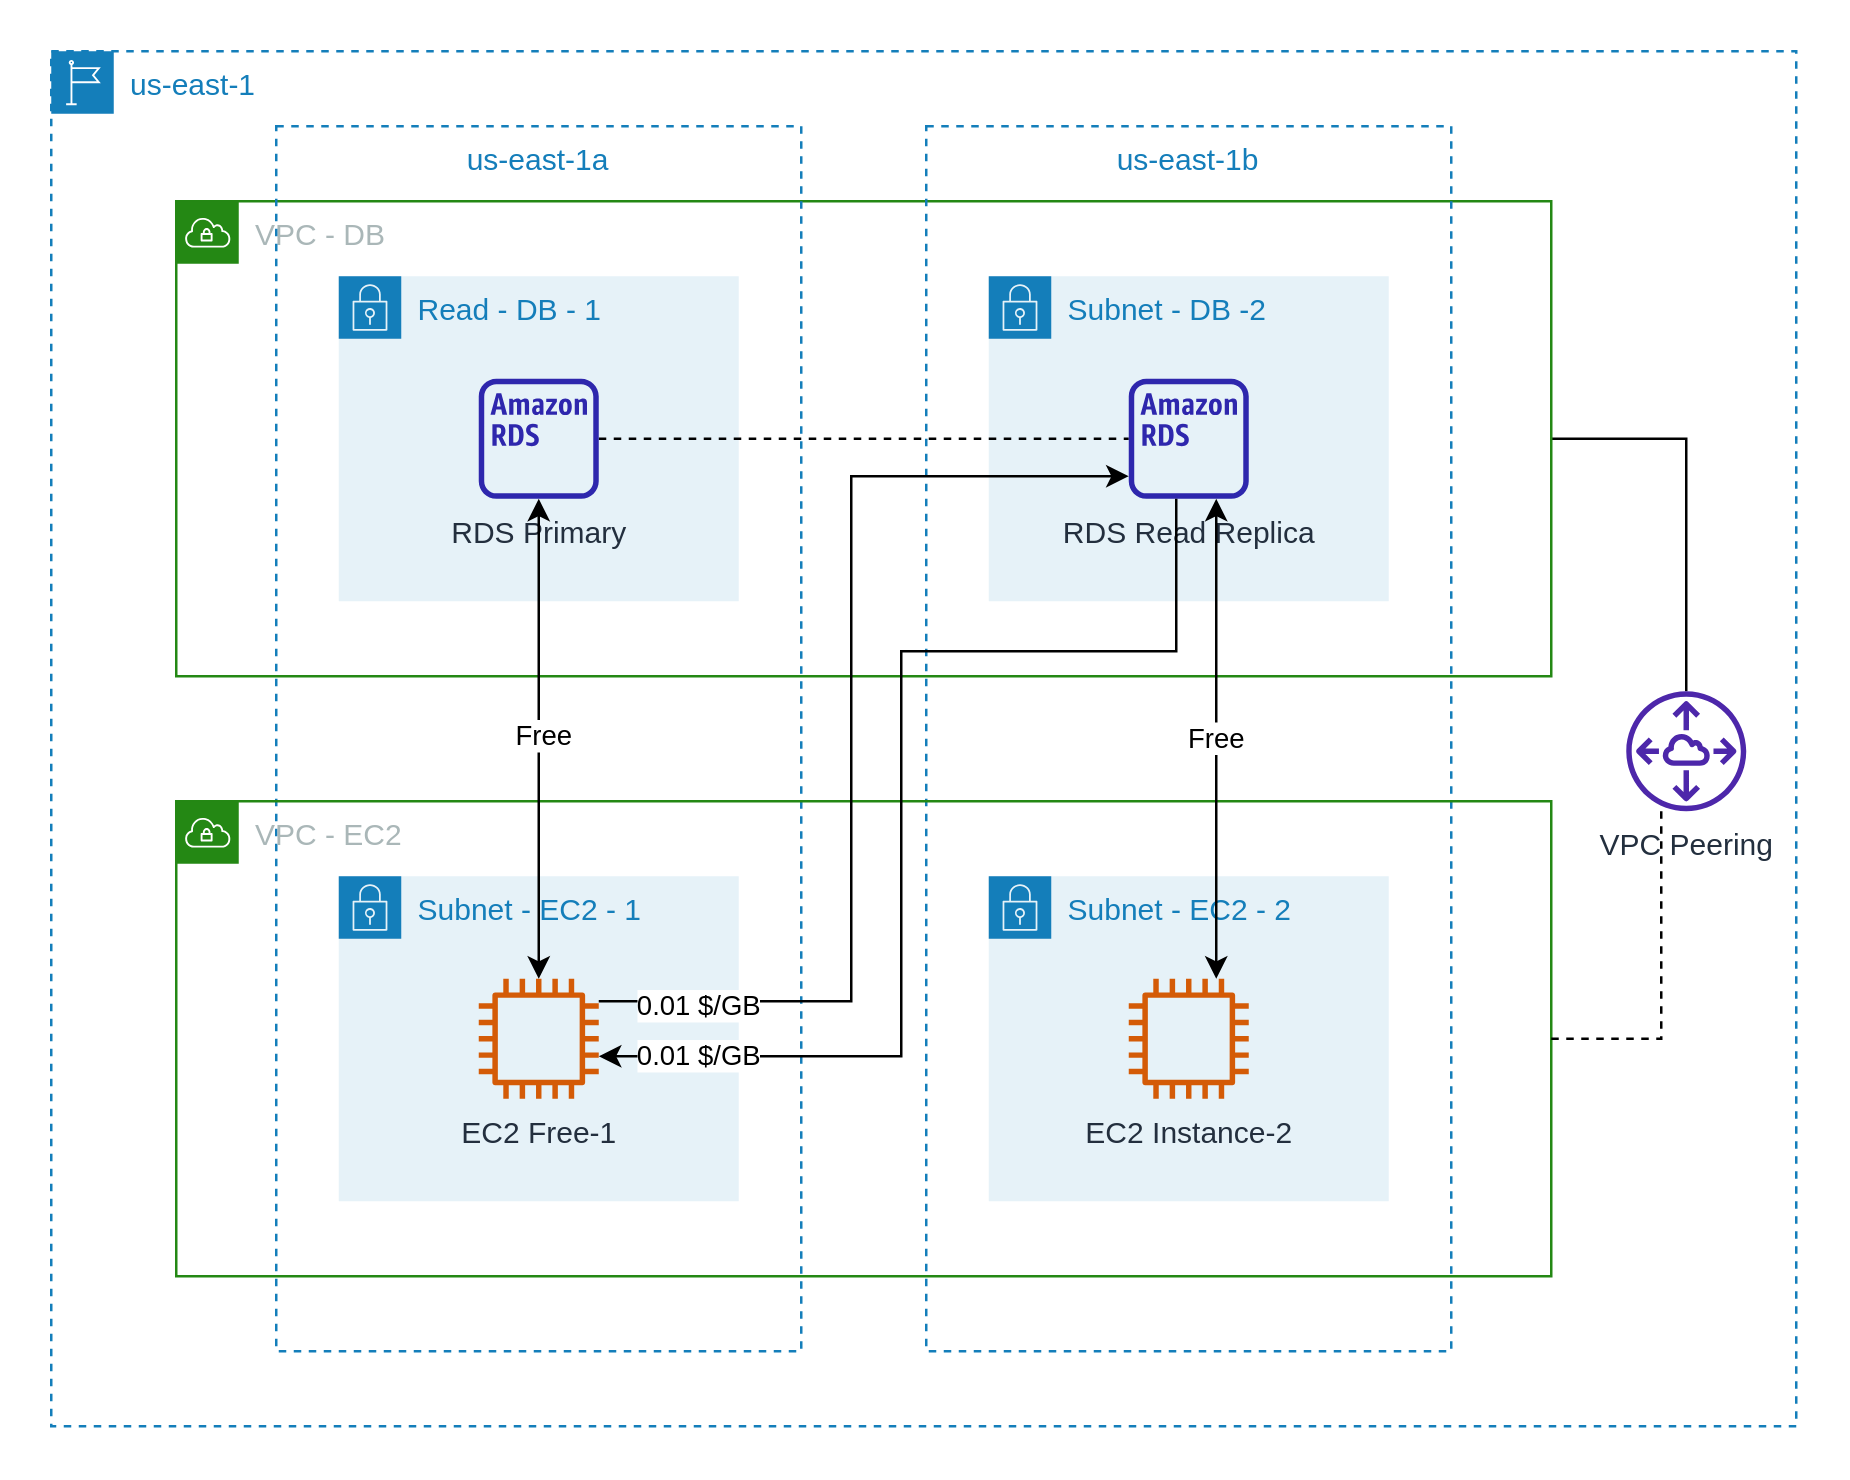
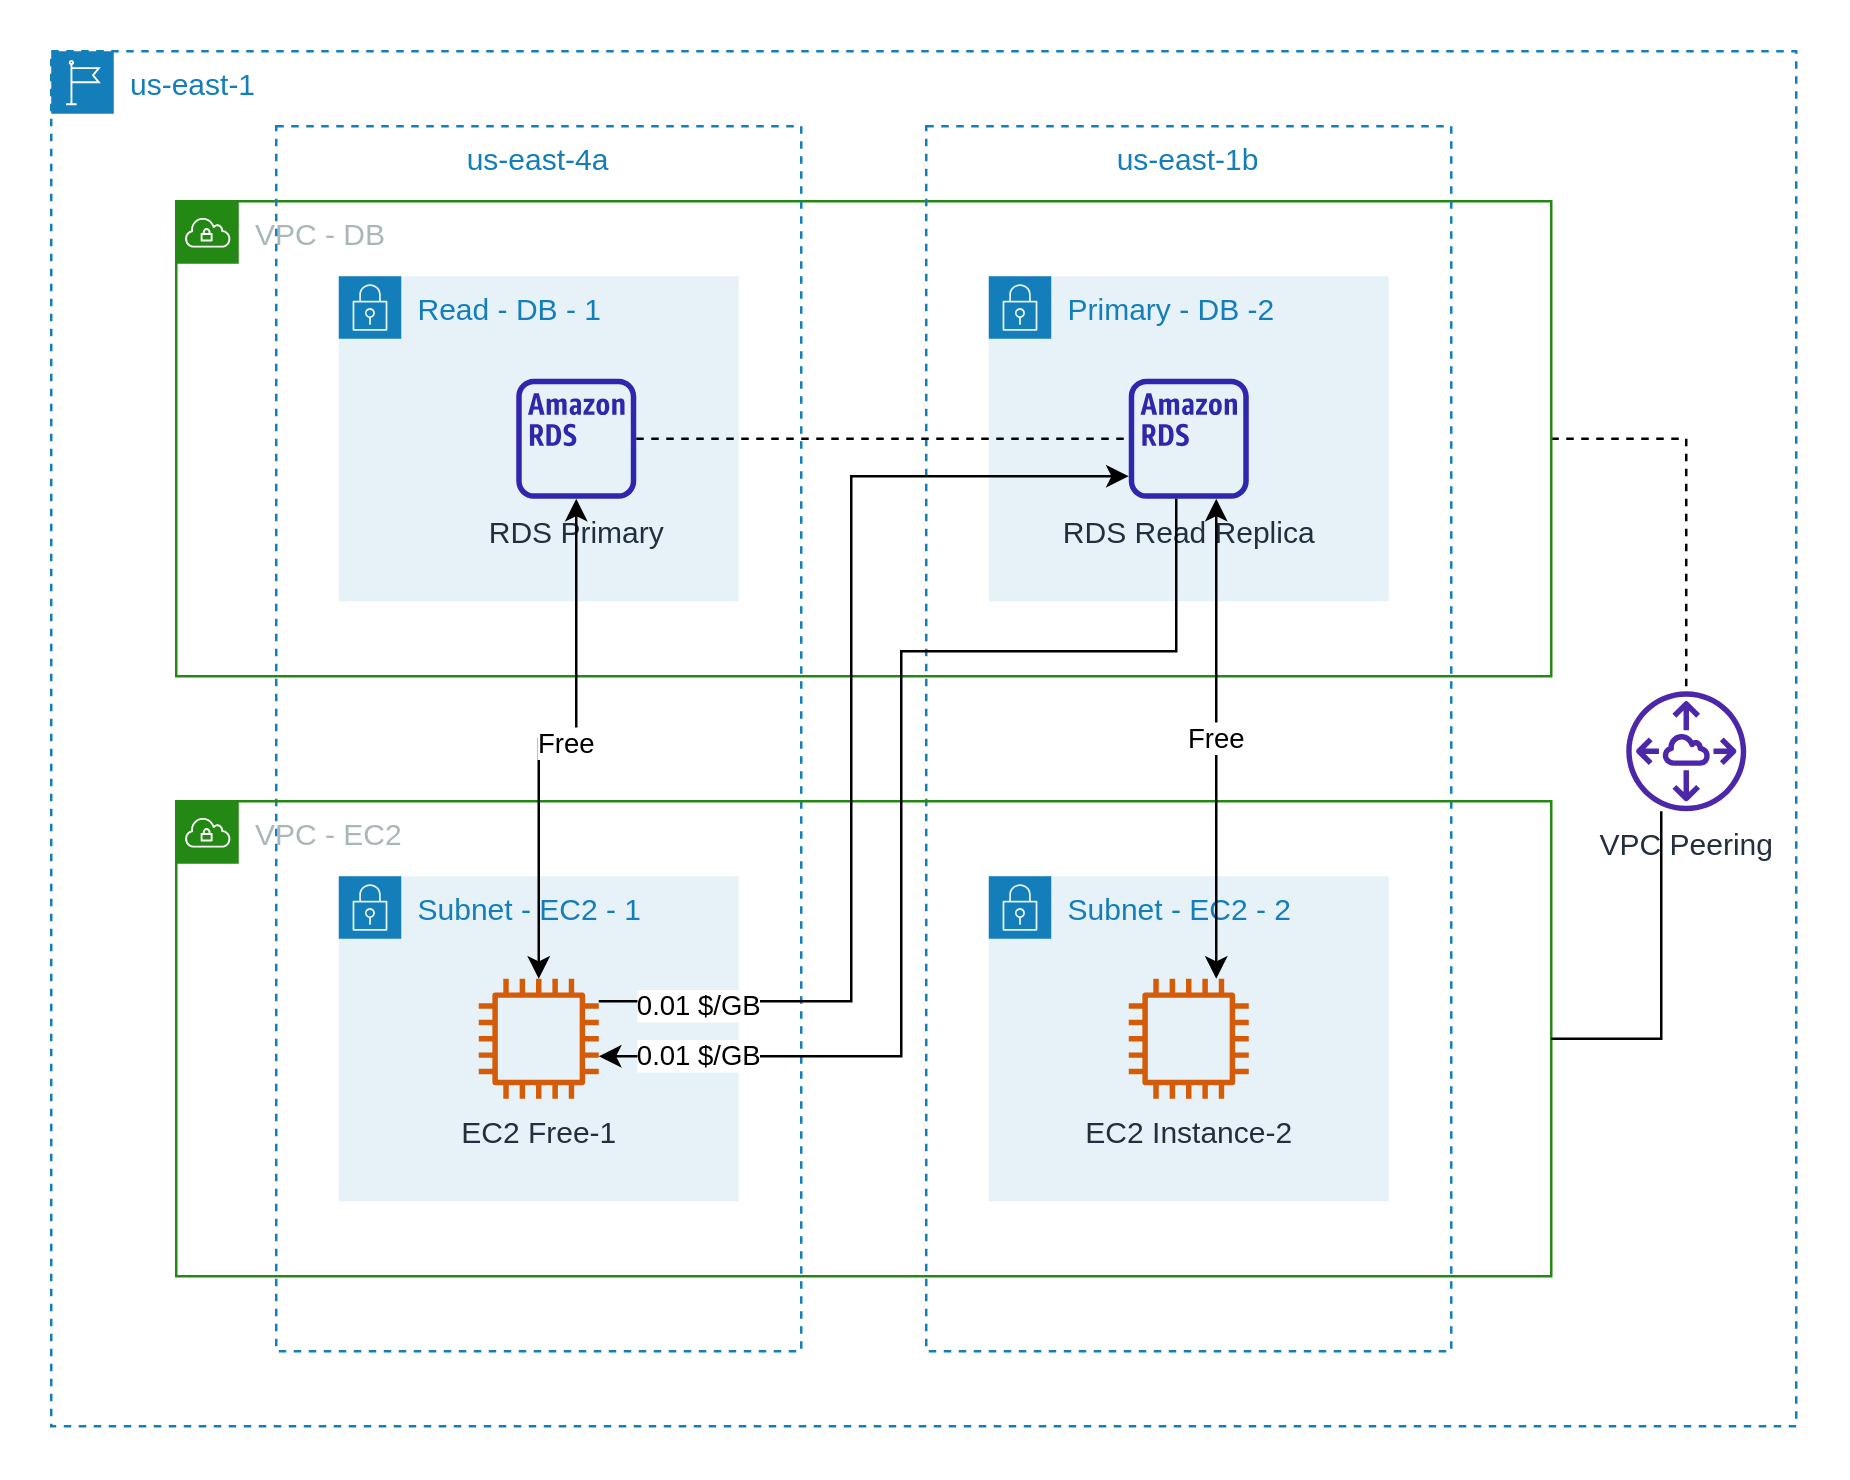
node "us-east-1a": label "us-east-1a" -> "us-east-4a"
node "Subnet - DB -2": label "Subnet - DB -2" -> "Primary - DB -2"
node "RDS Primary": moved (539, 439) -> (576, 439)
edge "VPC - DB" -- "VPC Peering": style solid -> dashed
edge "VPC Peering" -- "VPC - EC2": style dashed -> solid
